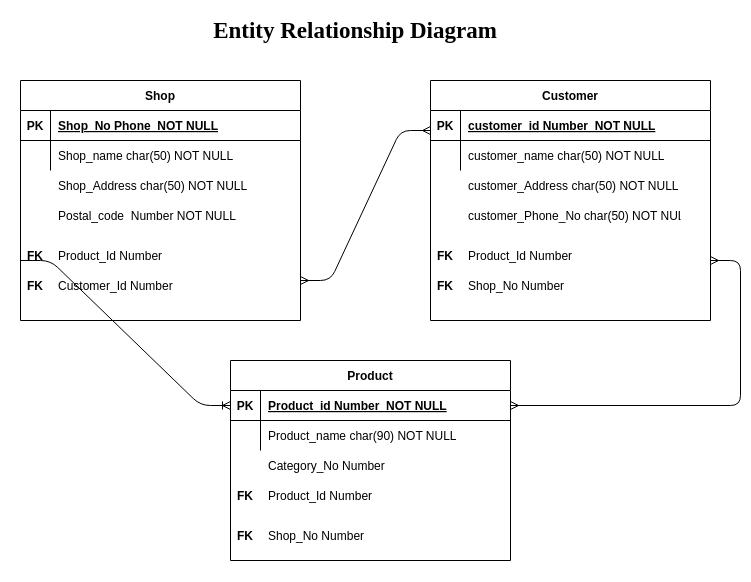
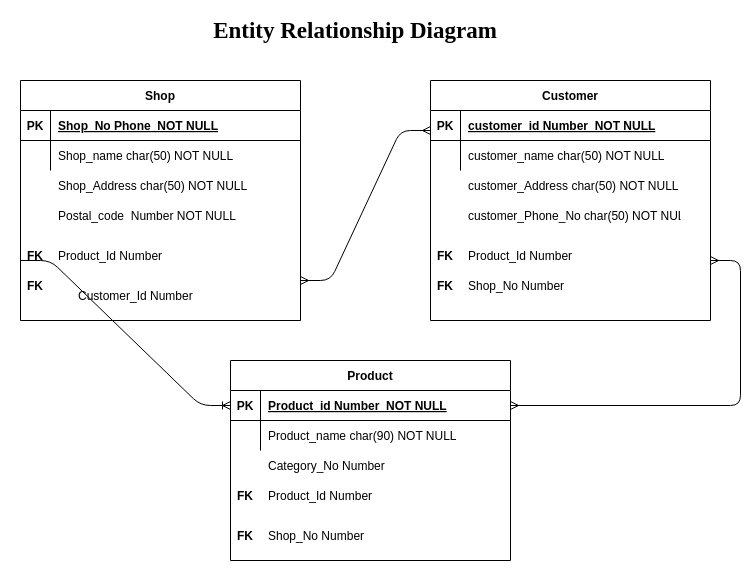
node "Customer_Id Number": moved (161, 286) -> (181, 296)
